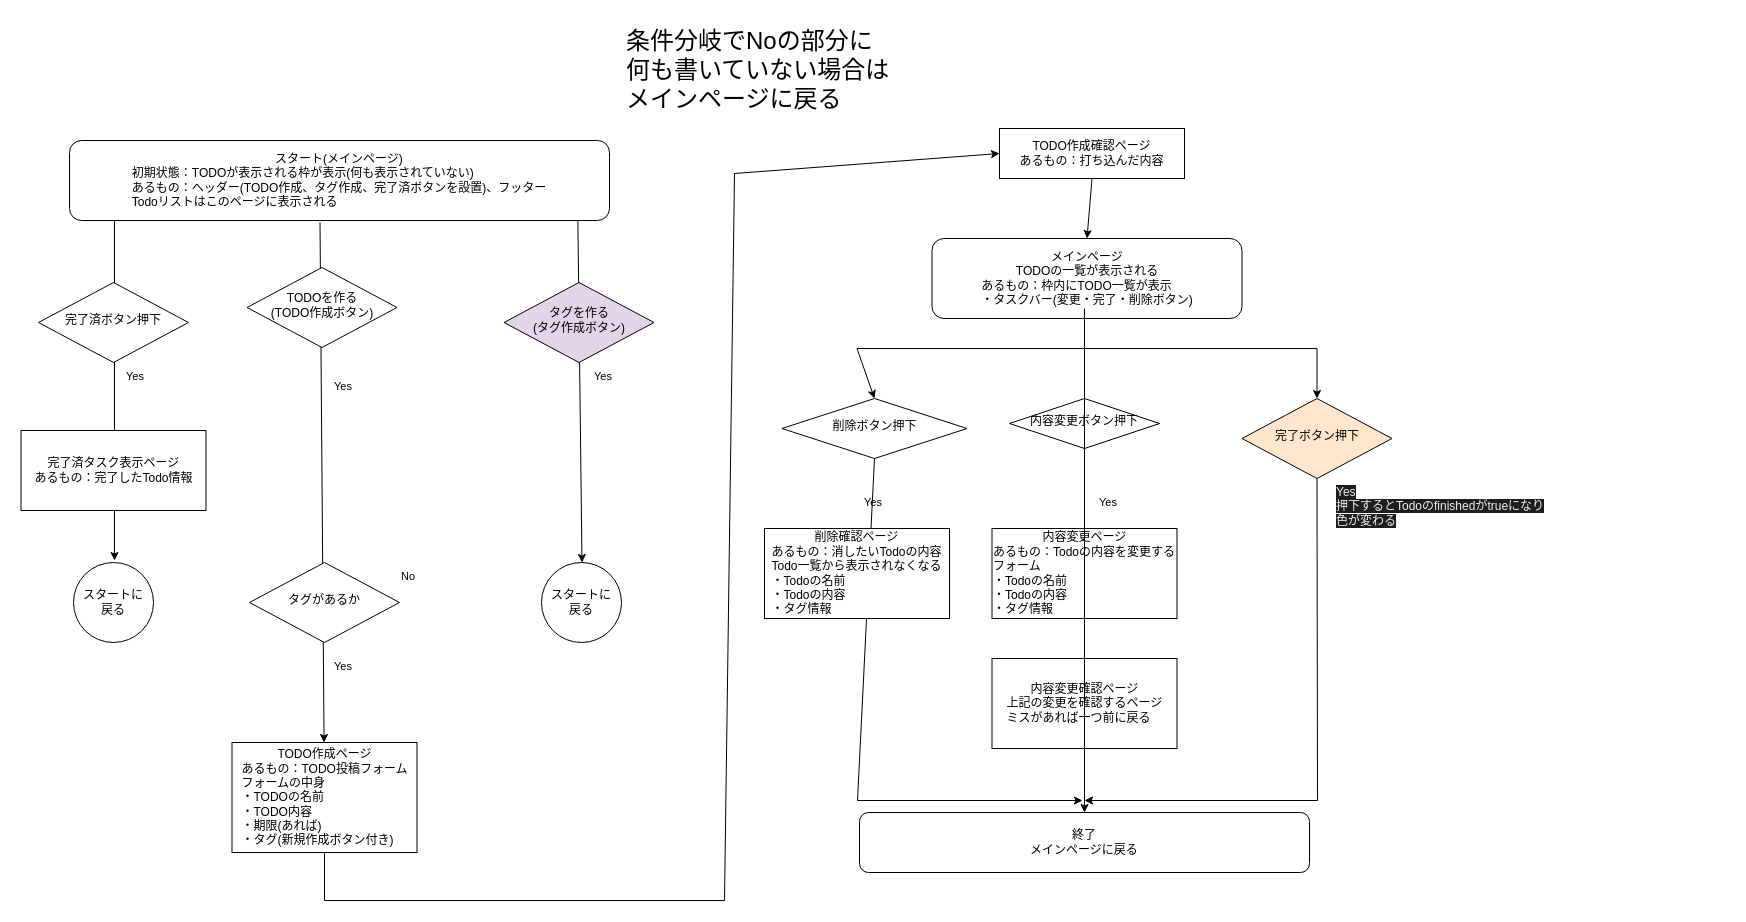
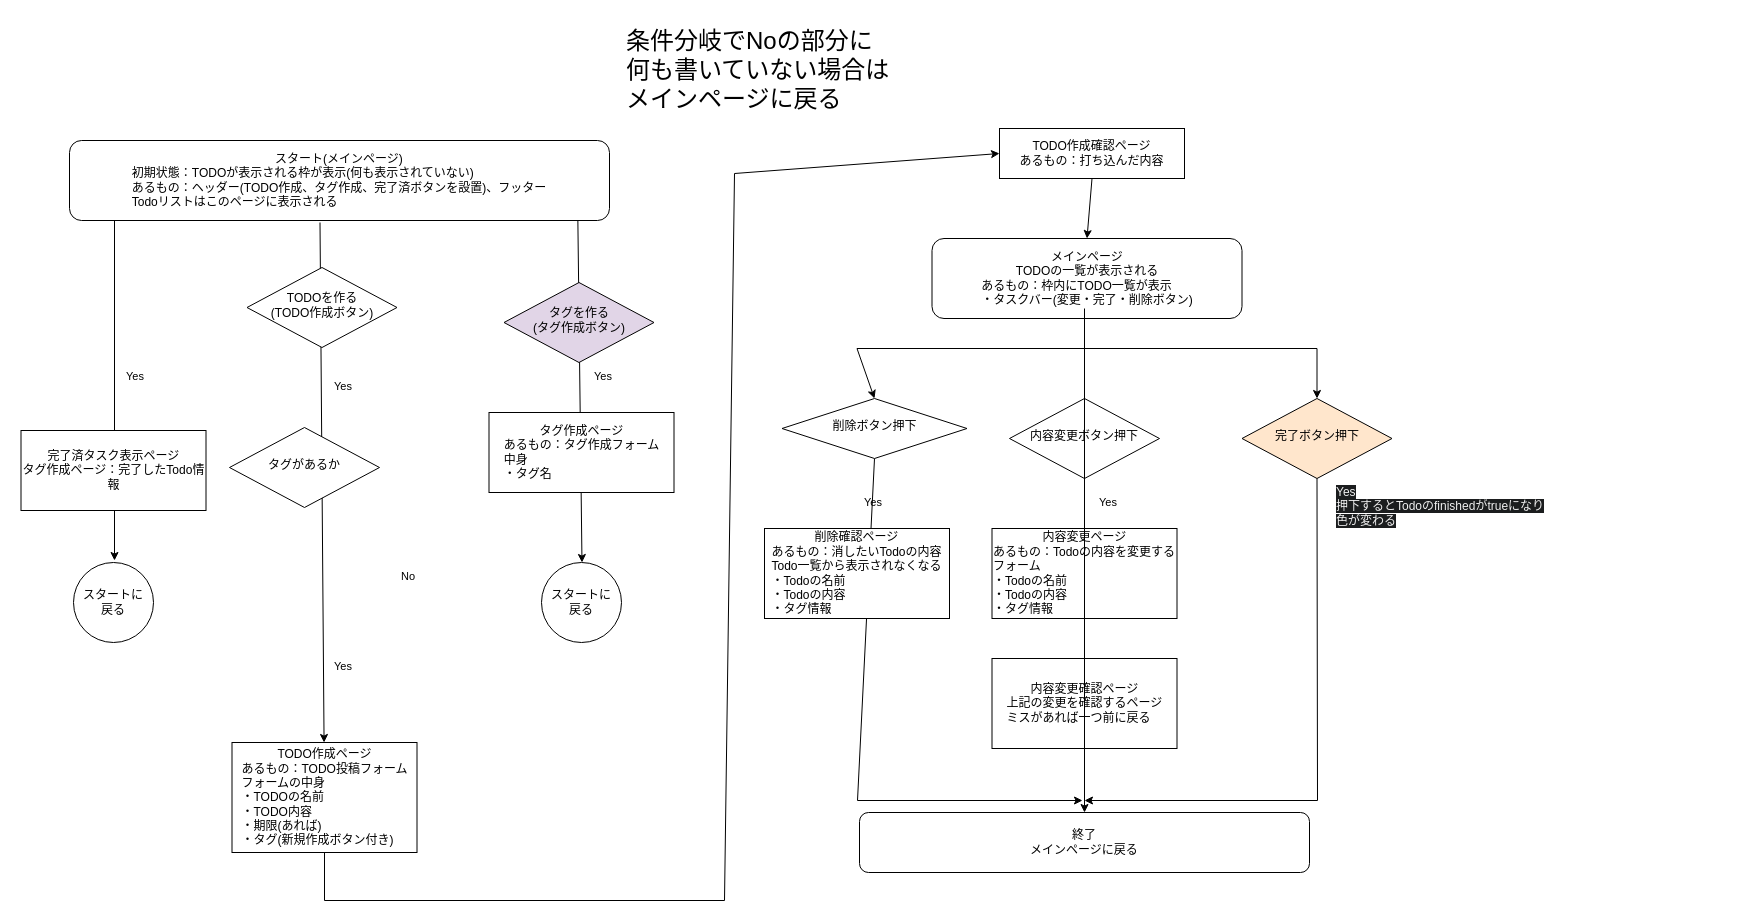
node "完了済ボタン押下": removed
node "内容変更ボタン押下": size 150x50 -> 150x80
node "タグ作成ページ あるもの：タグ作成フォーム 中身 ・タグ名": added
node "完了済タスク表示ページ あるもの：完了したTodo情報": label "完了済タスク表示ページ あるもの：完了したTodo情報" -> "完了済タスク表示ページ タグ作成ページ：完了したTodo情報"
node "タグがあるか": moved (325, 603) -> (305, 468)
